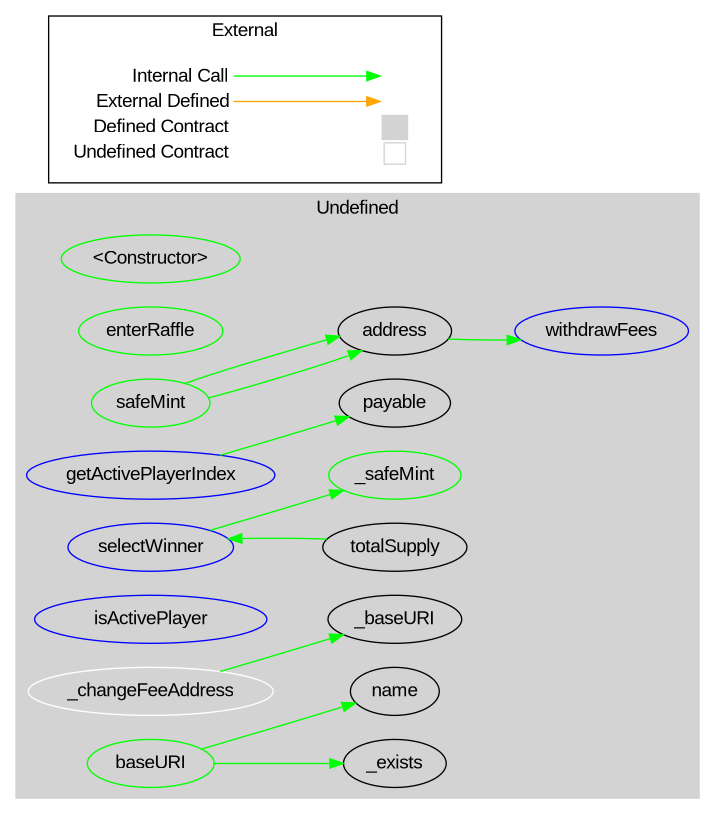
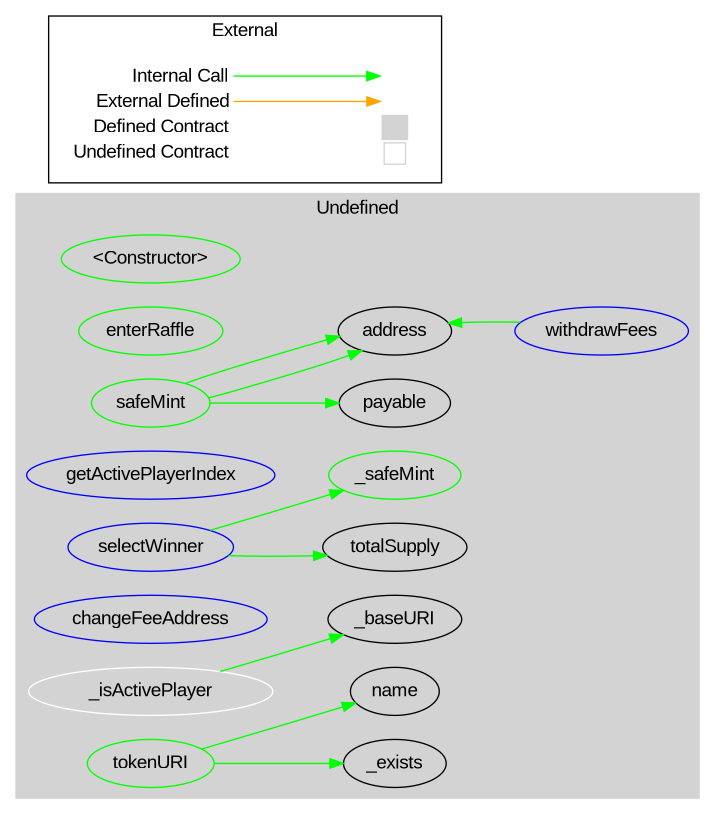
edge "address" -> "withdrawFees": reversed
edge "getActivePlayerIndex" -> "payable": now "safeMint" -> "payable"
edge "totalSupply" -> "selectWinner": reversed
node "isActivePlayer": label "isActivePlayer" -> "changeFeeAddress"
node "_changeFeeAddress": label "_changeFeeAddress" -> "_isActivePlayer"
node "baseURI": label "baseURI" -> "tokenURI"
